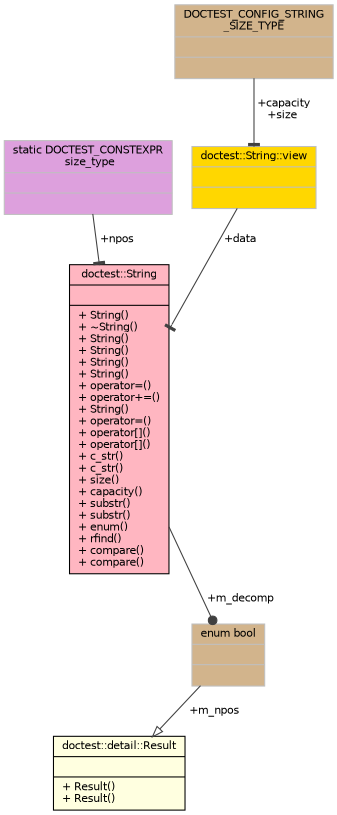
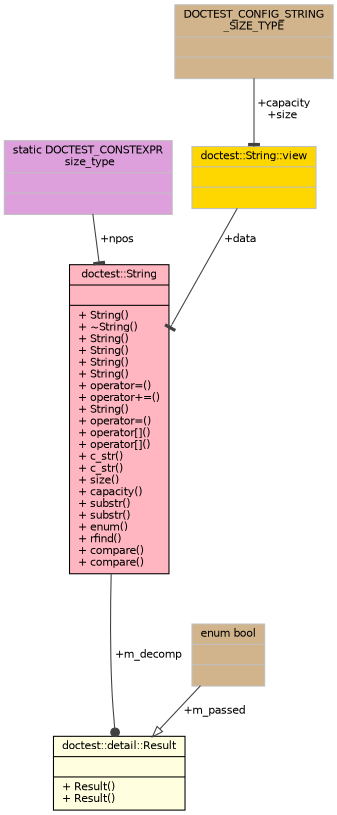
edge "doctest::String" -> "enum bool": now "doctest::String" -> "doctest::detail::Result"
edge "enum bool" -> "doctest::detail::Result": label " +m_npos" -> " +m_passed"
